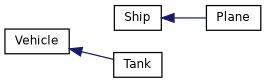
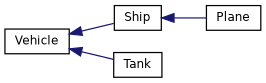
edge "Ship" -> "Vehicle": added
